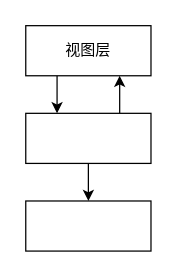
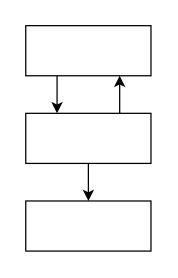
node "视图层": removed
